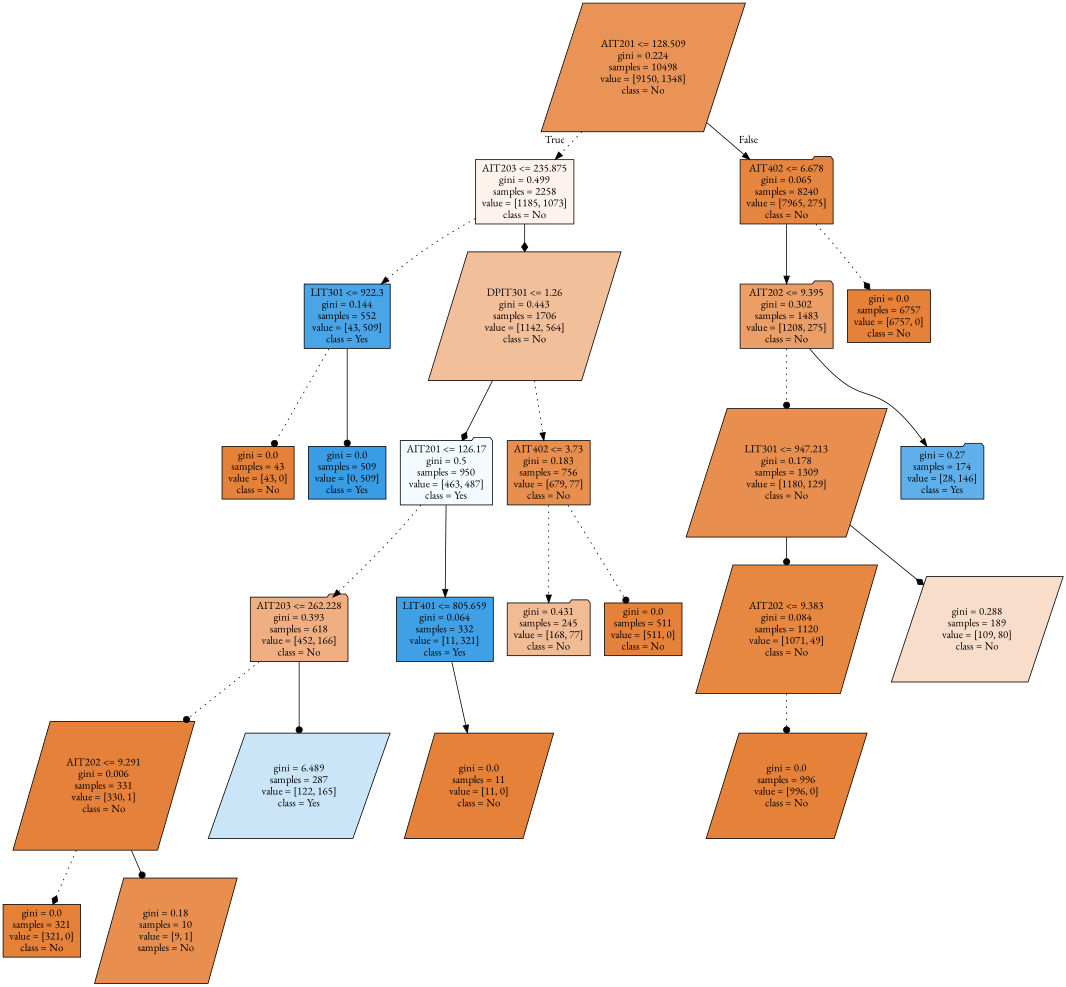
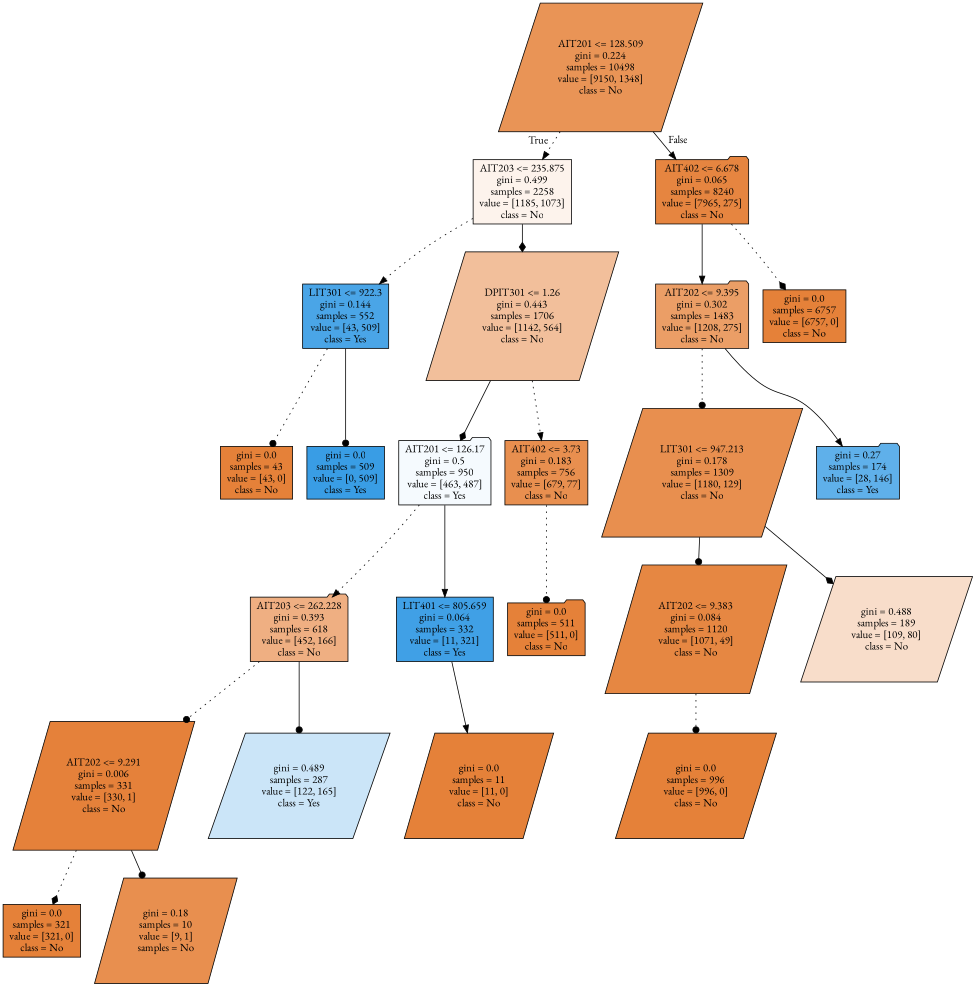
node "gini = 0.431 samples = 245 value = [168, 77] class = No": removed
node "gini = 0.0 samples = 511 value = [511, 0] class = No": shape box -> folder
node "gini = 0.288 samples = 189 value = [109, 80] class = No": label "gini = 0.288 samples = 189 value = [109, 80] class = No" -> "gini = 0.488 samples = 189 value = [109, 80] class = No"
node "gini = 6.489 samples = 287 value = [122, 165] class = Yes": label "gini = 6.489 samples = 287 value = [122, 165] class = Yes" -> "gini = 0.489 samples = 287 value = [122, 165] class = Yes"
